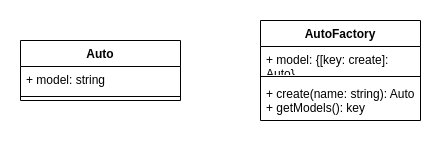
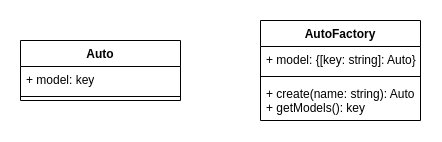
node "+ model: {[key: create]: Auto}": label "+ model: {[key: create]: Auto}" -> "+ model: {[key: string]: Auto}"
node "+ model: string": label "+ model: string" -> "+ model: key"
